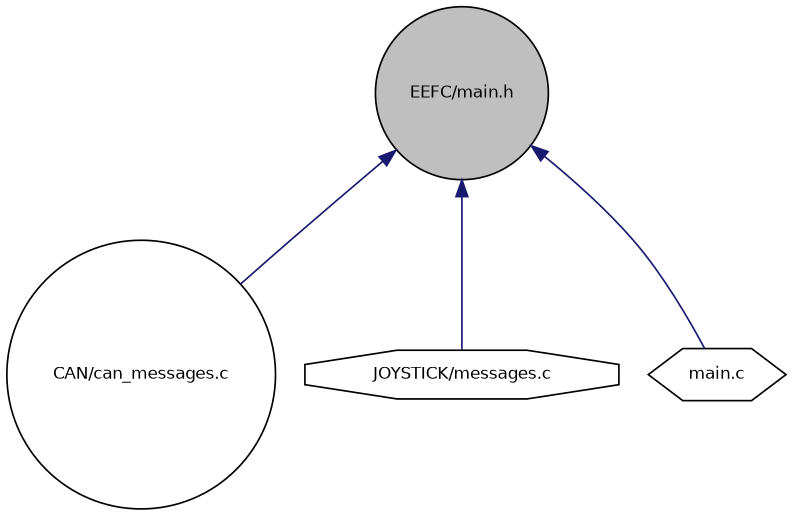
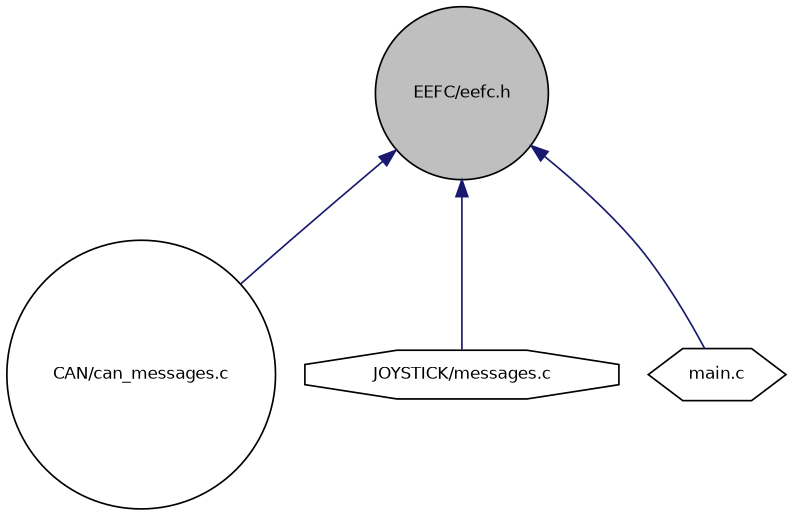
node "EEFC/main.h": label "EEFC/main.h" -> "EEFC/eefc.h"
